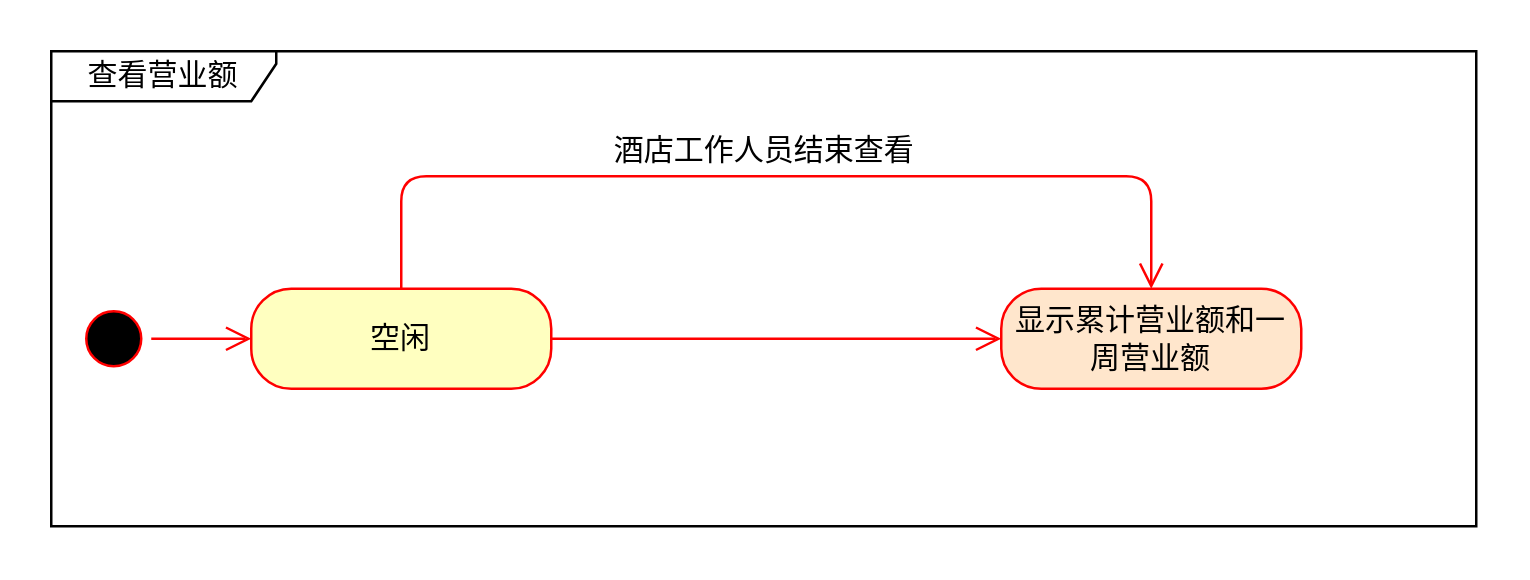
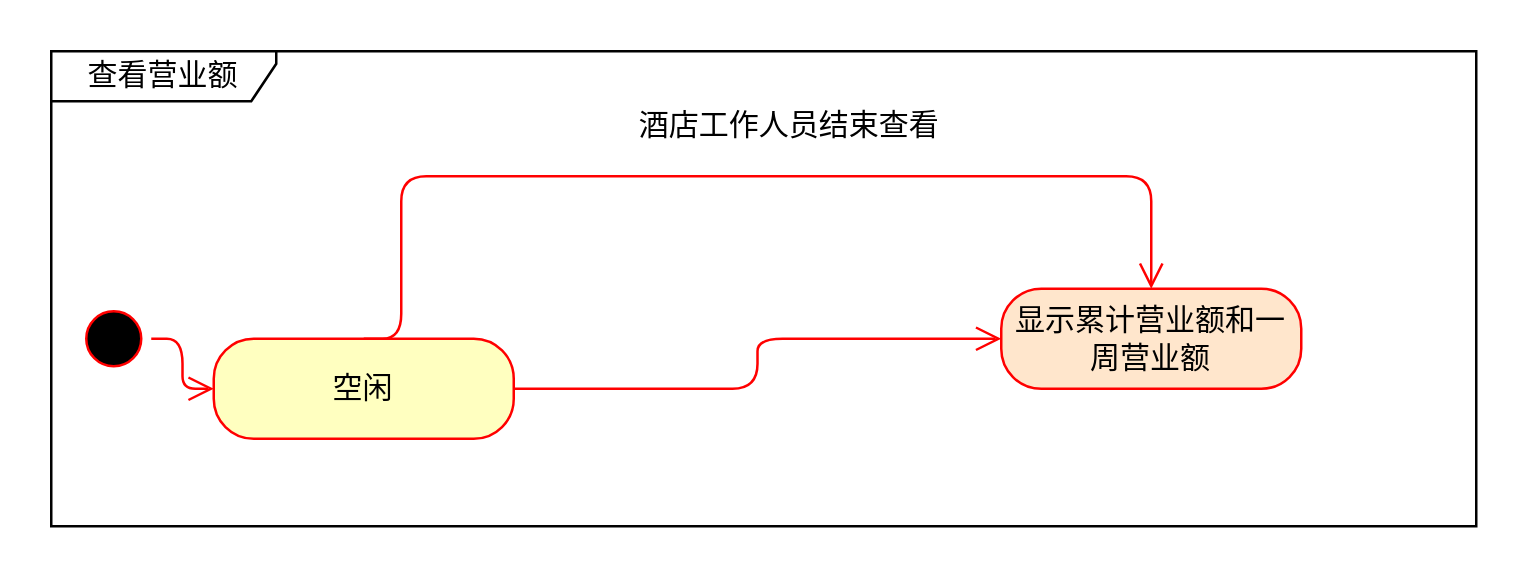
node "酒店工作人员结束查看": moved (764, 151) -> (789, 126)
node "空闲": moved (401, 339) -> (364, 389)
